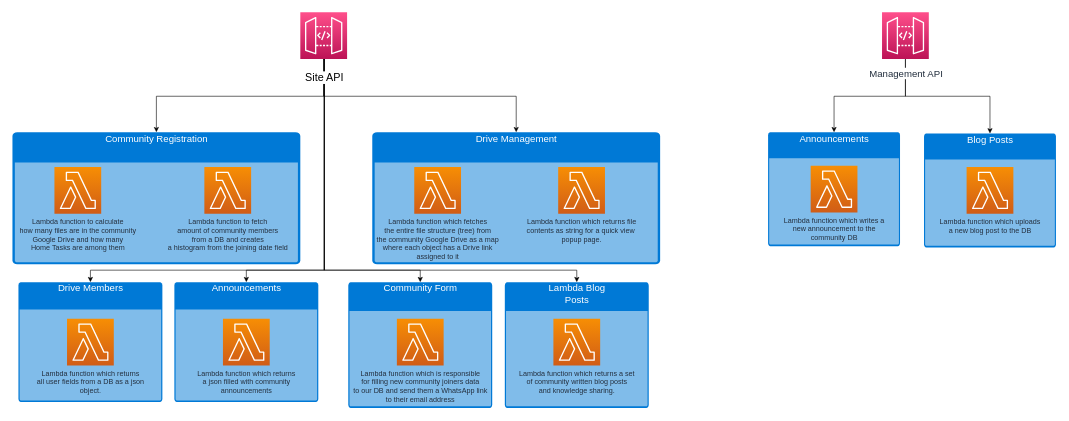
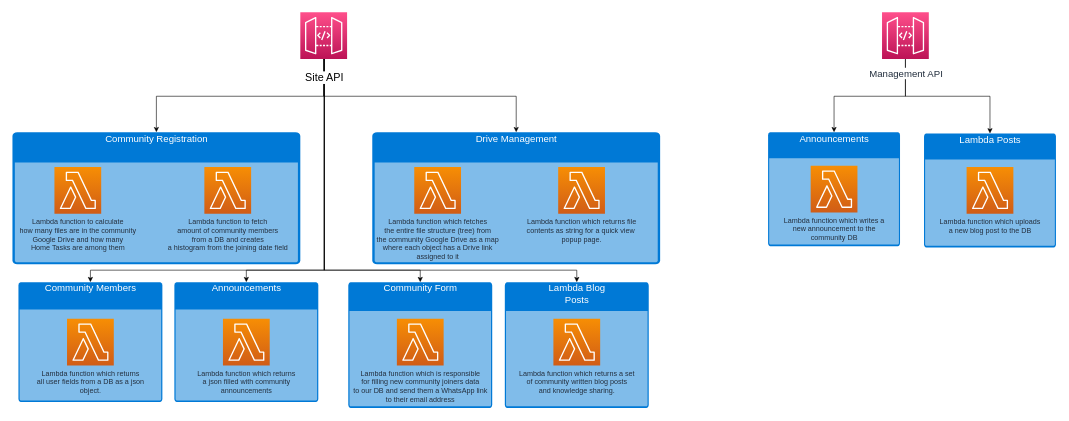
node "Blog Posts": label "Blog Posts" -> "Lambda Posts"
node "Drive Members": label "Drive Members" -> "Community Members"
